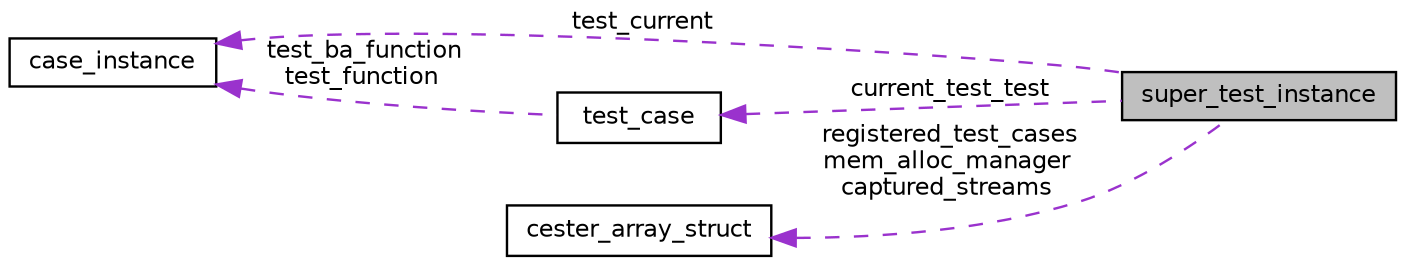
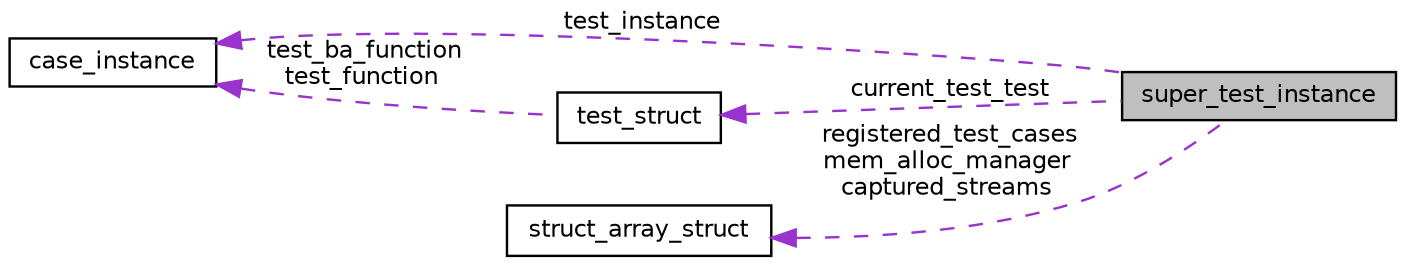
edge "super_test_instance" -> "case_instance": label " test_current" -> " test_instance"
node "test_case": label "test_case" -> "test_struct"
node "cester_array_struct": label "cester_array_struct" -> "struct_array_struct"
